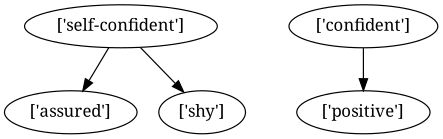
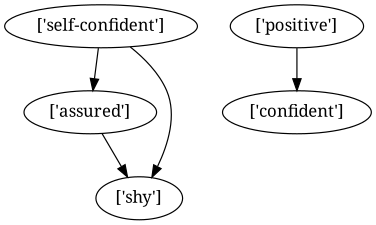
edge "['confident']" -> "['positive']": reversed
edge "['assured']" -> "['shy']": added
